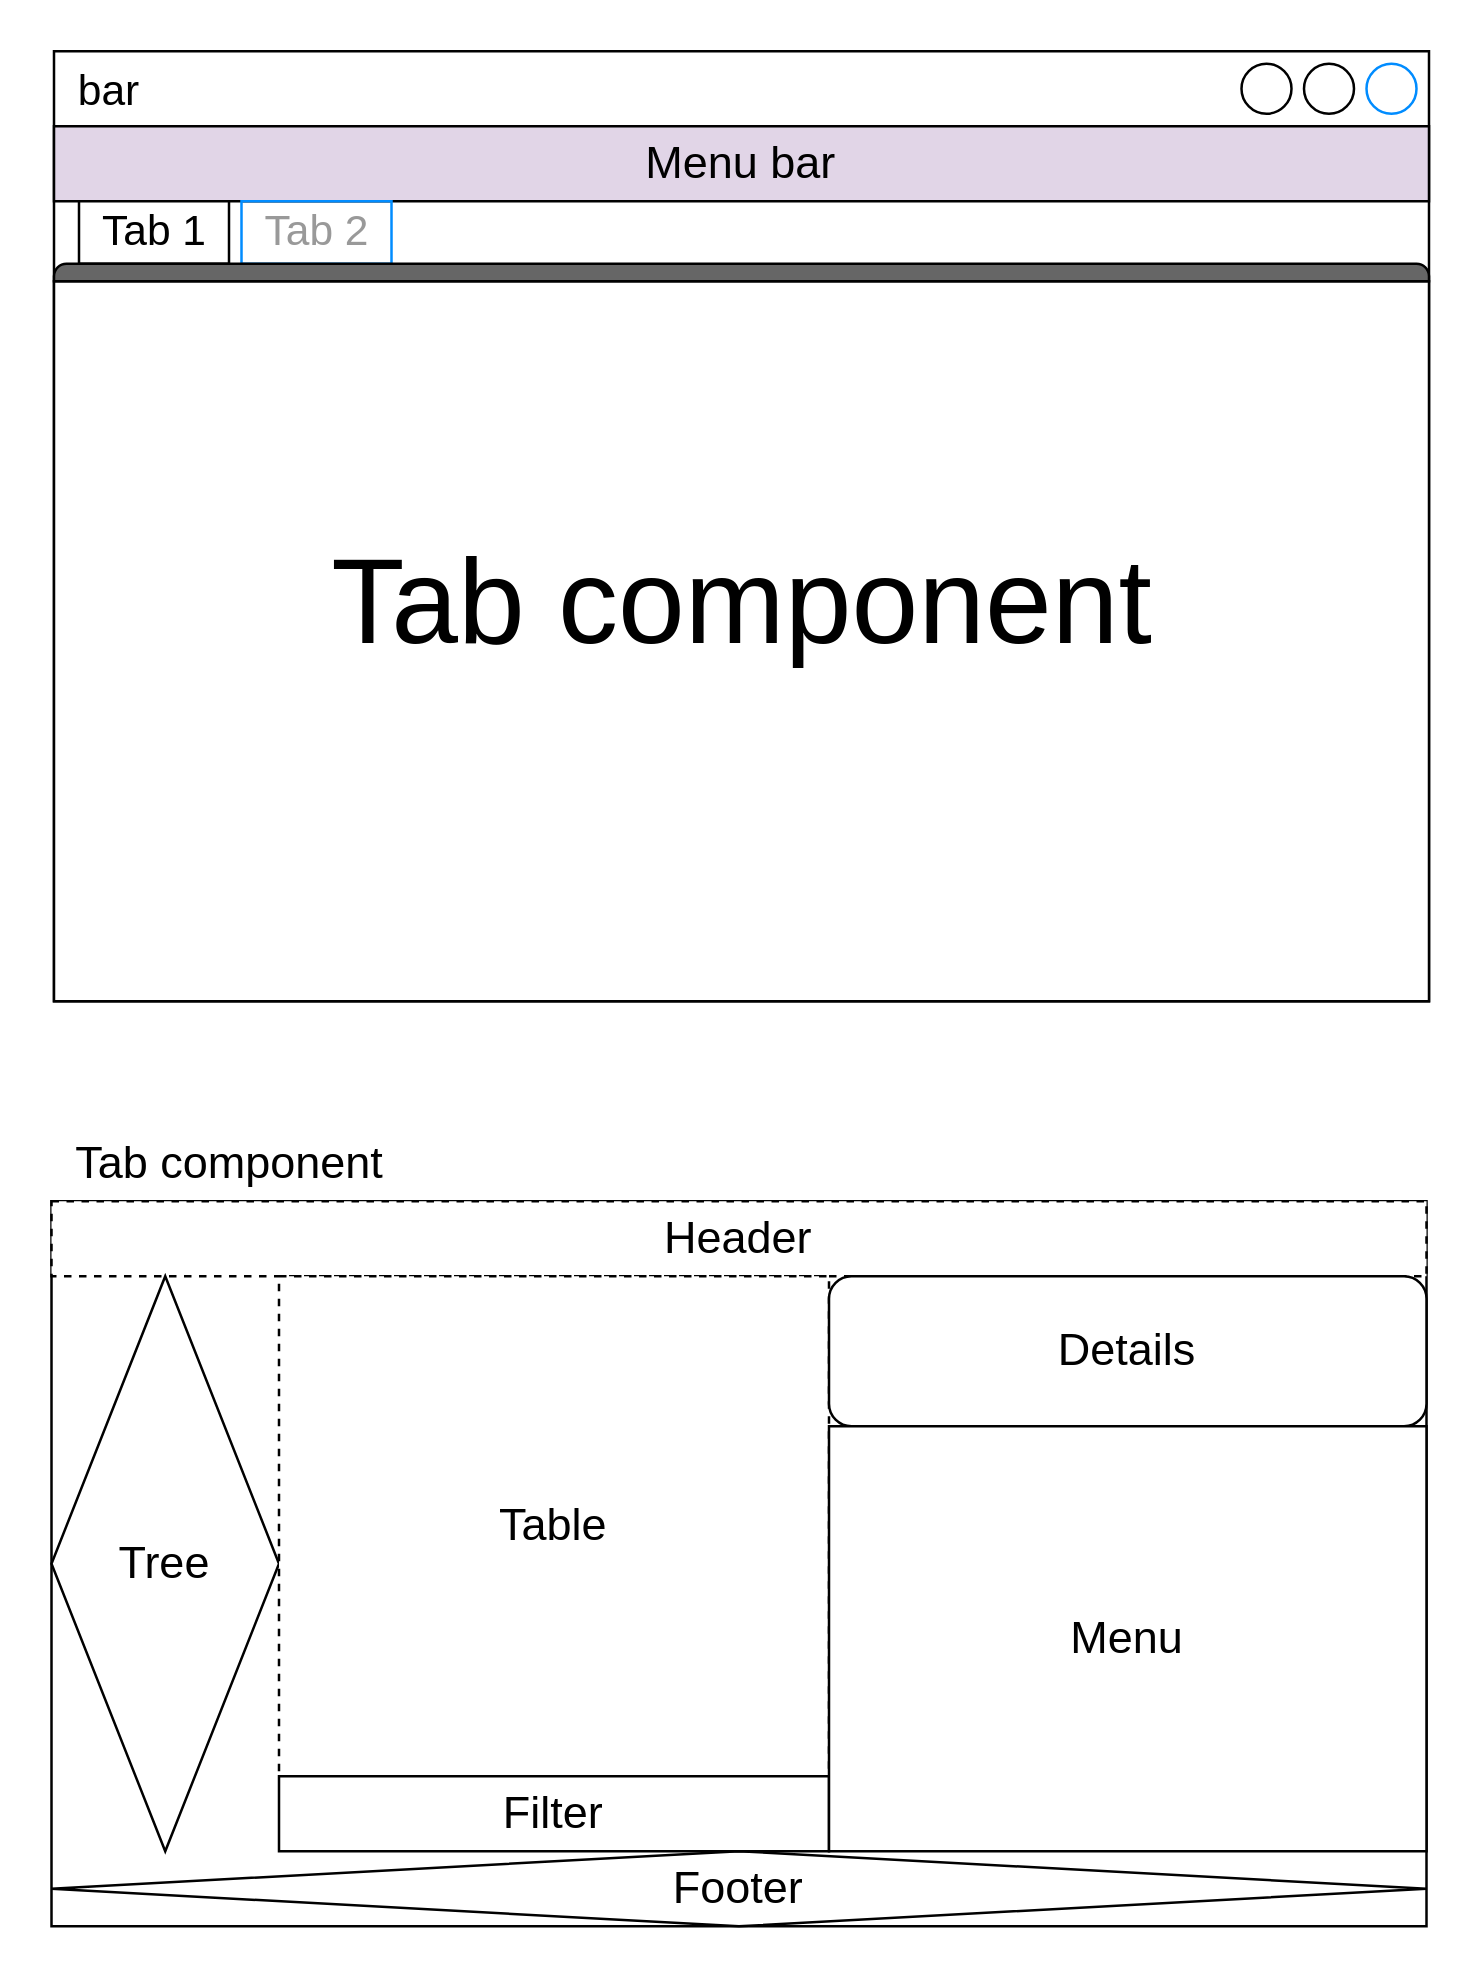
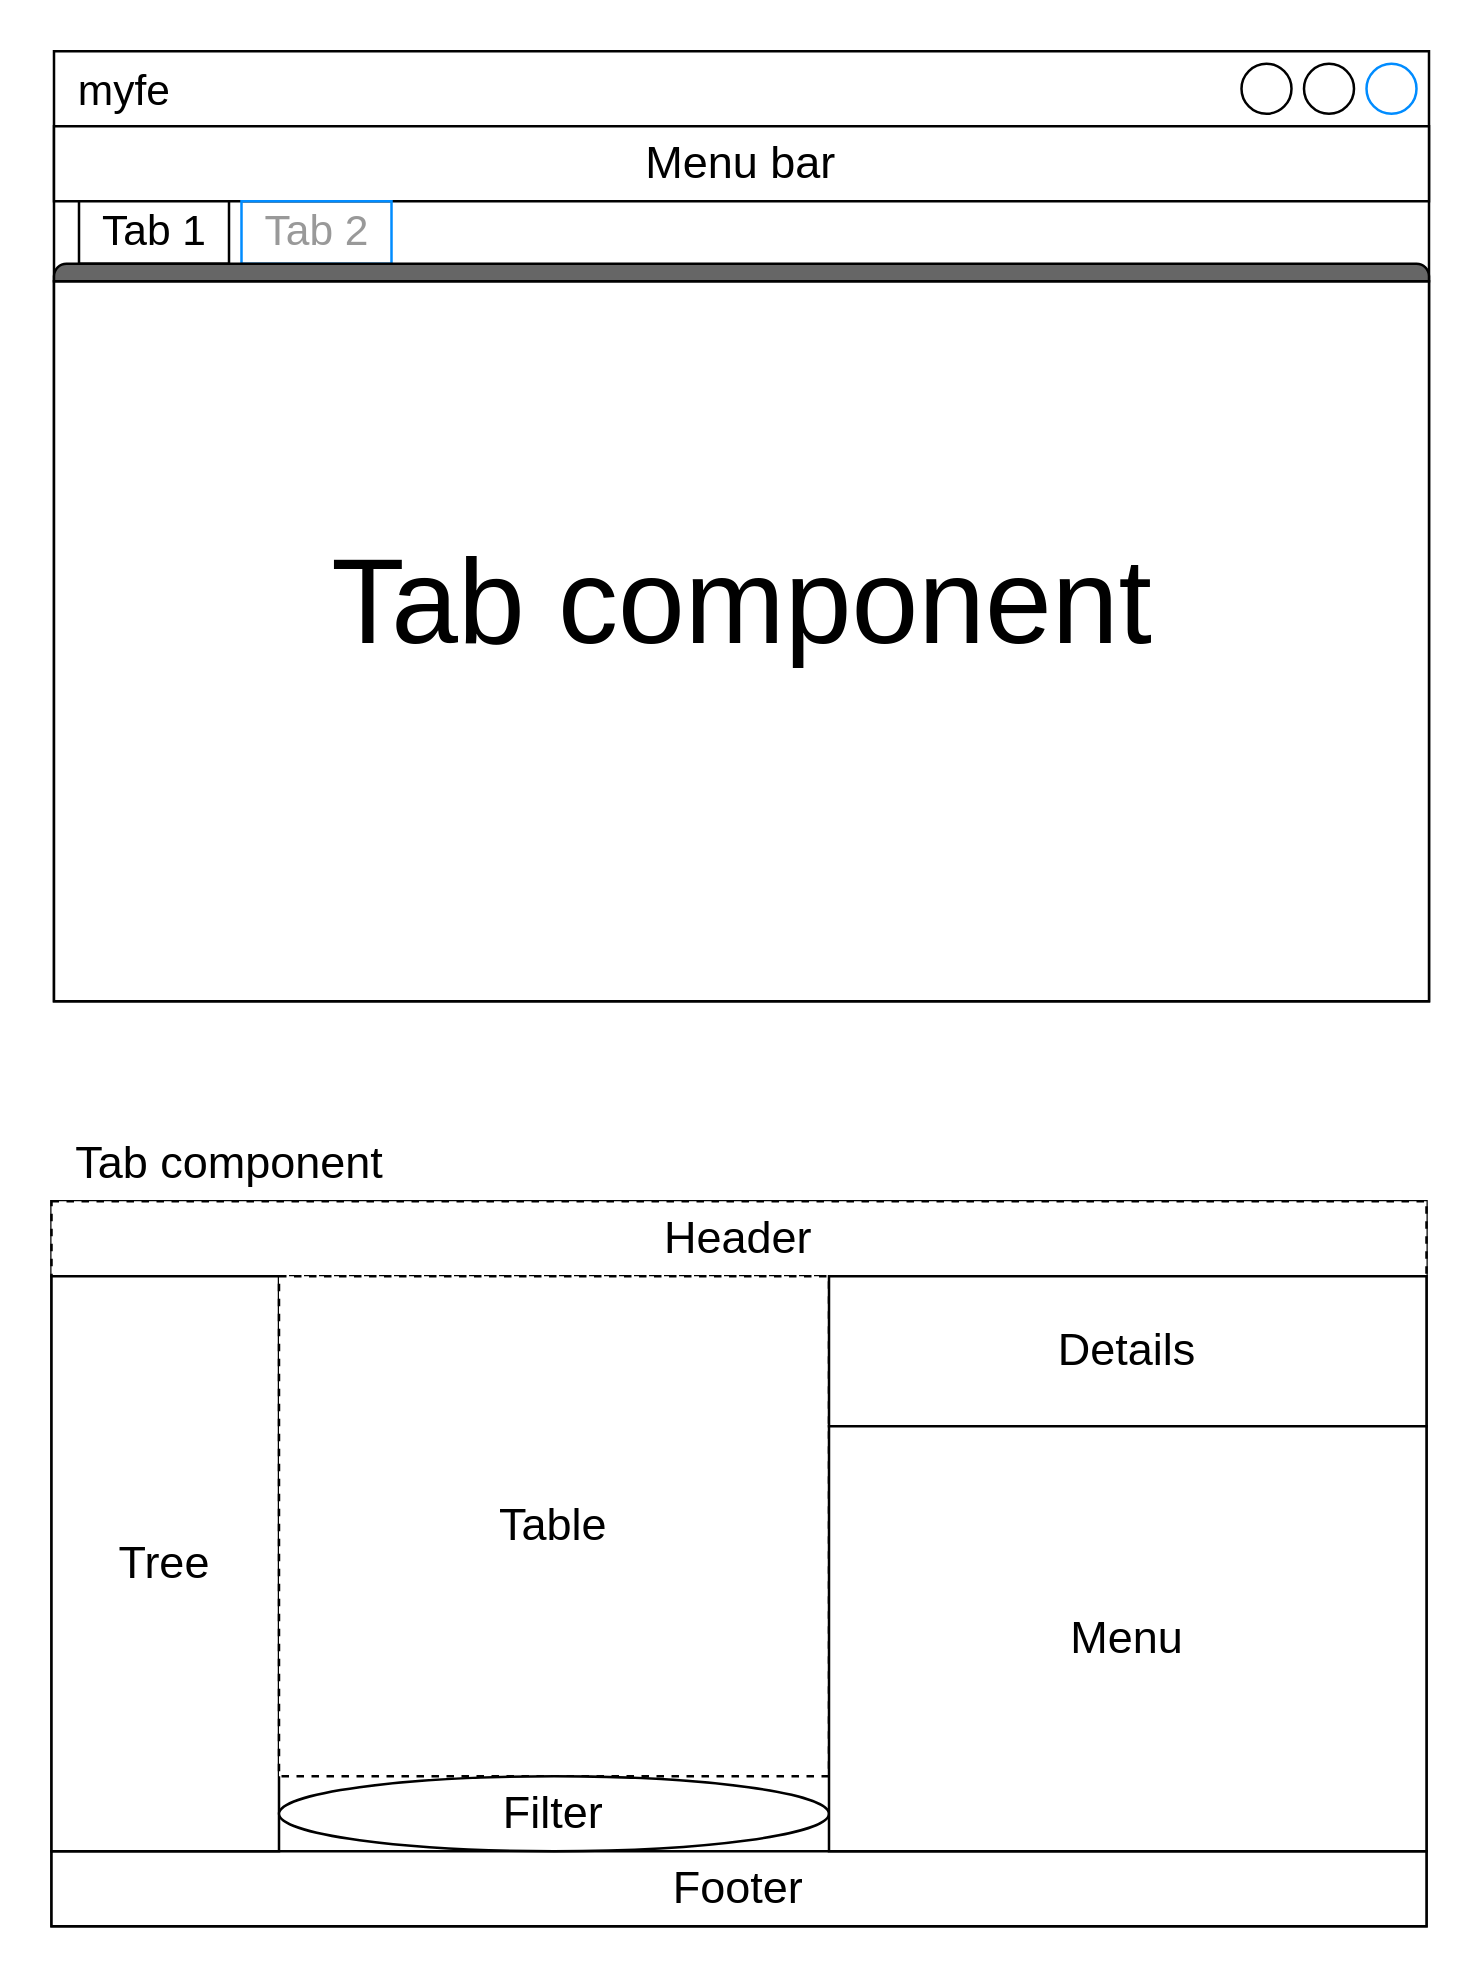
node "bar": label "bar" -> "myfe"
node "Menu bar": fillcolor #e1d5e7 -> #ffffff
node "Details": shape rounded rectangle -> rectangle
node "Tree": shape diamond -> rectangle
node "Filter": shape rectangle -> ellipse
node "Footer": shape diamond -> rectangle
